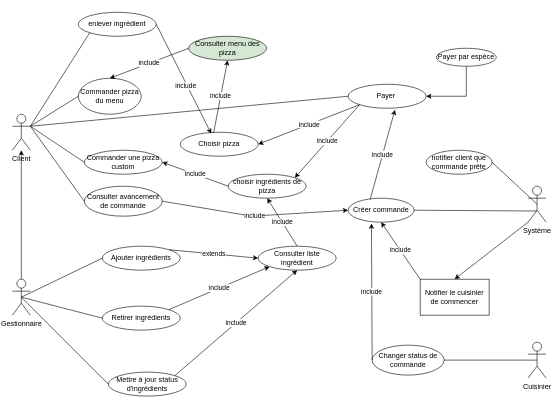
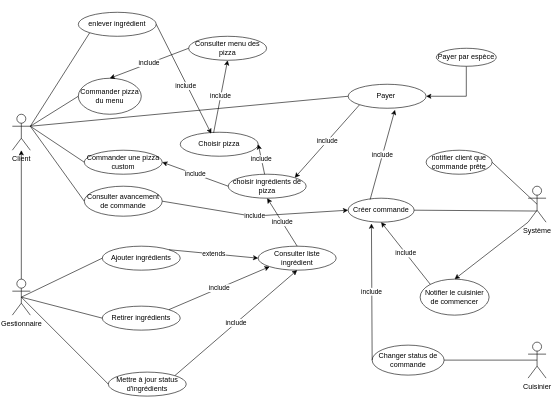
node "Consulter menu des pizza": fillcolor #d5e8d4 -> #ffffff
edge "Payer" -> "Choisir pizza": now "choisir ingrédients de pizza" -> "Choisir pizza"
node "Notifier le cuisinier de commencer": shape rectangle -> ellipse
